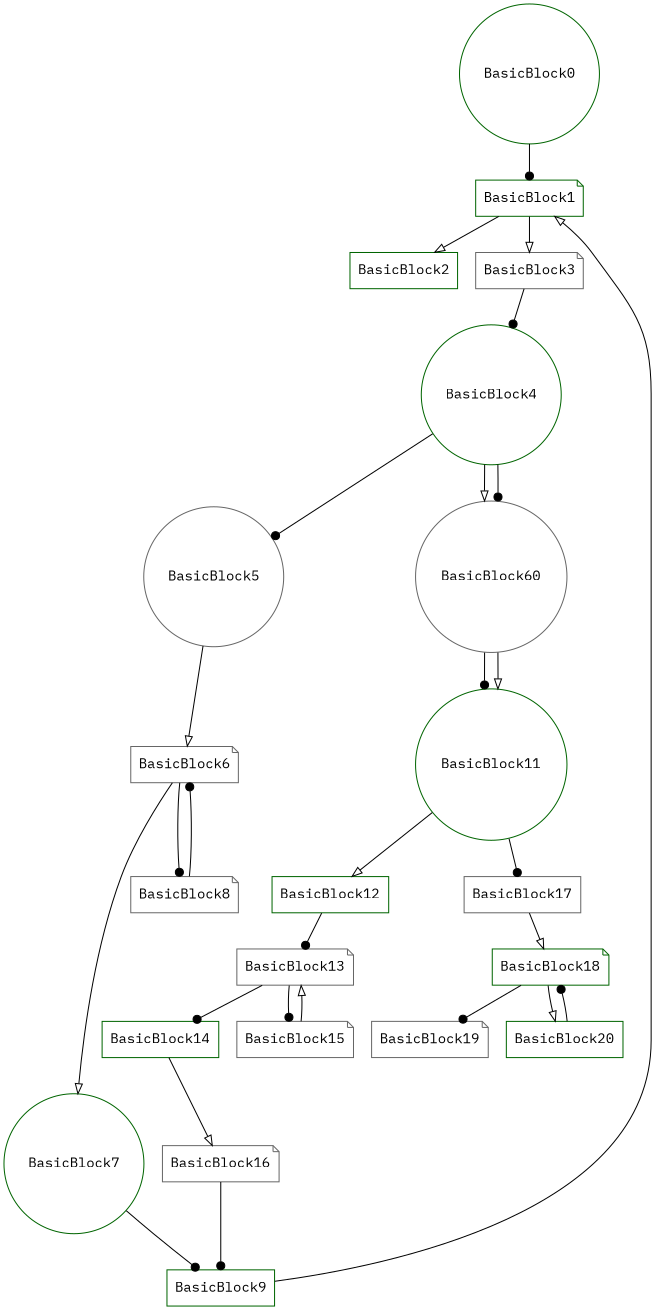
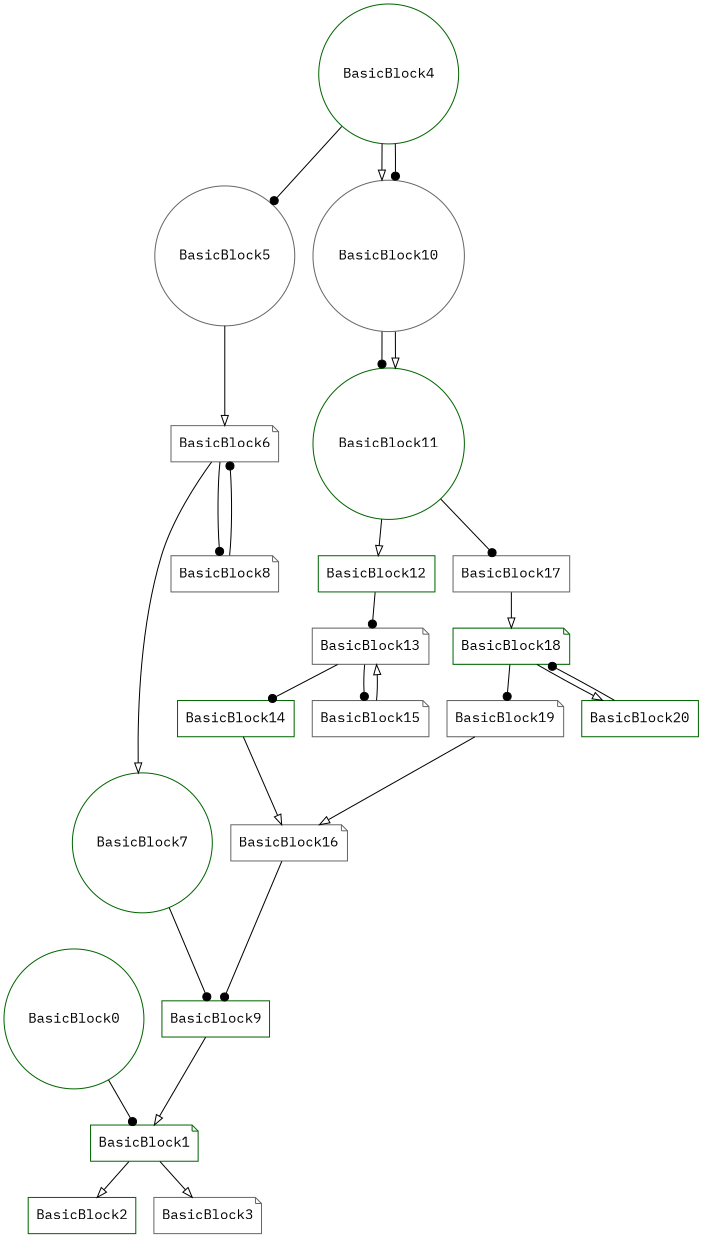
edge "BasicBlock3" -> "BasicBlock4": removed
node "BasicBlock60": label "BasicBlock60" -> "BasicBlock10"
edge "BasicBlock19" -> "BasicBlock16": added
